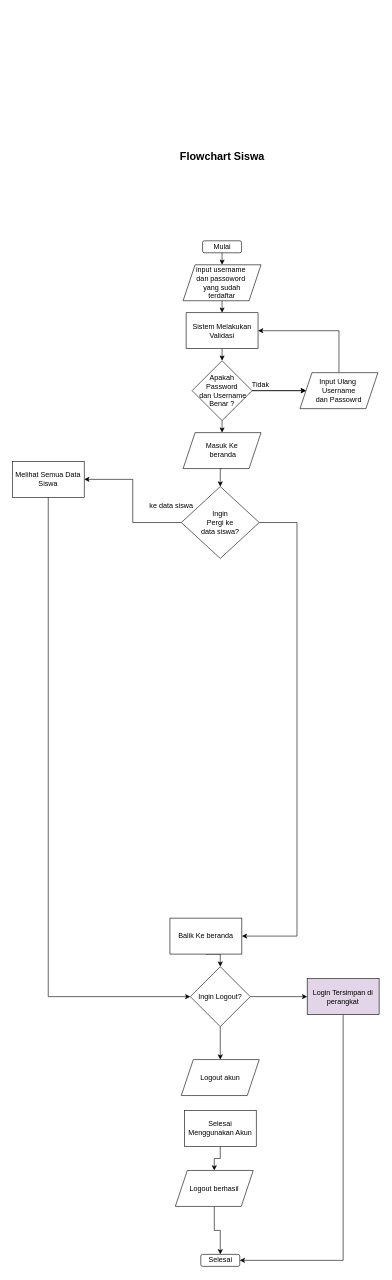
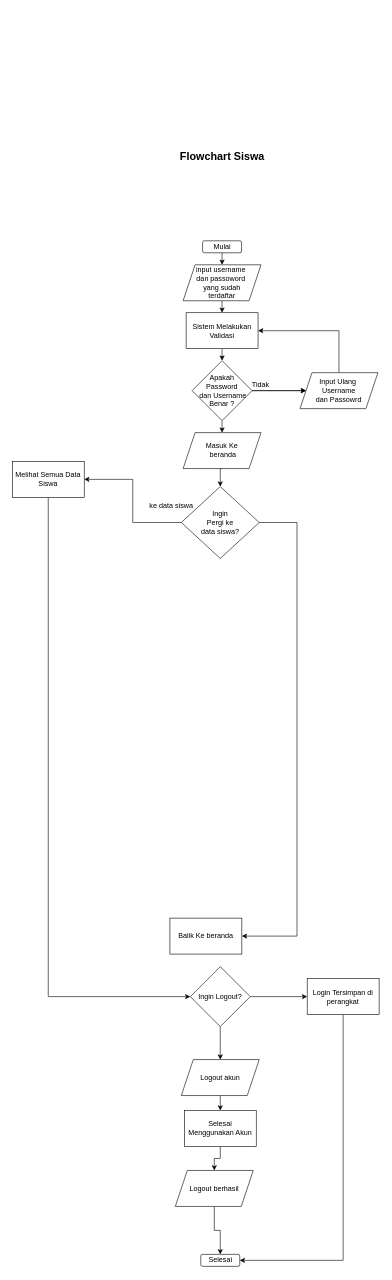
edge "Balik Ke beranda" -> "Ingin Logout?": removed
node "Login Tersimpan di perangkat": fillcolor #e1d5e7 -> #ffffff
edge "Logout akun" -> "Selesai Menggunakan Akun": added
